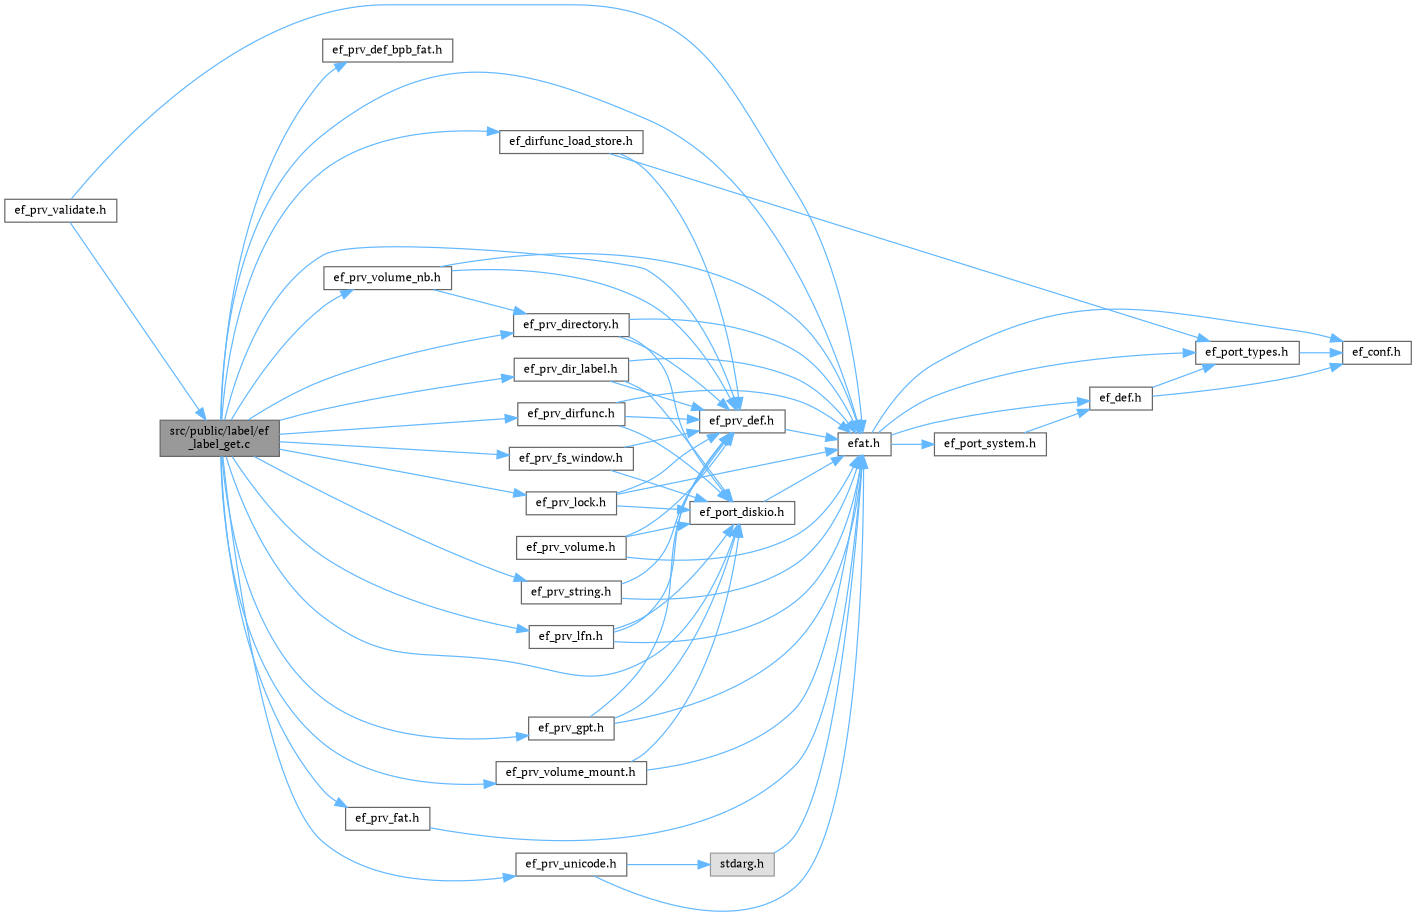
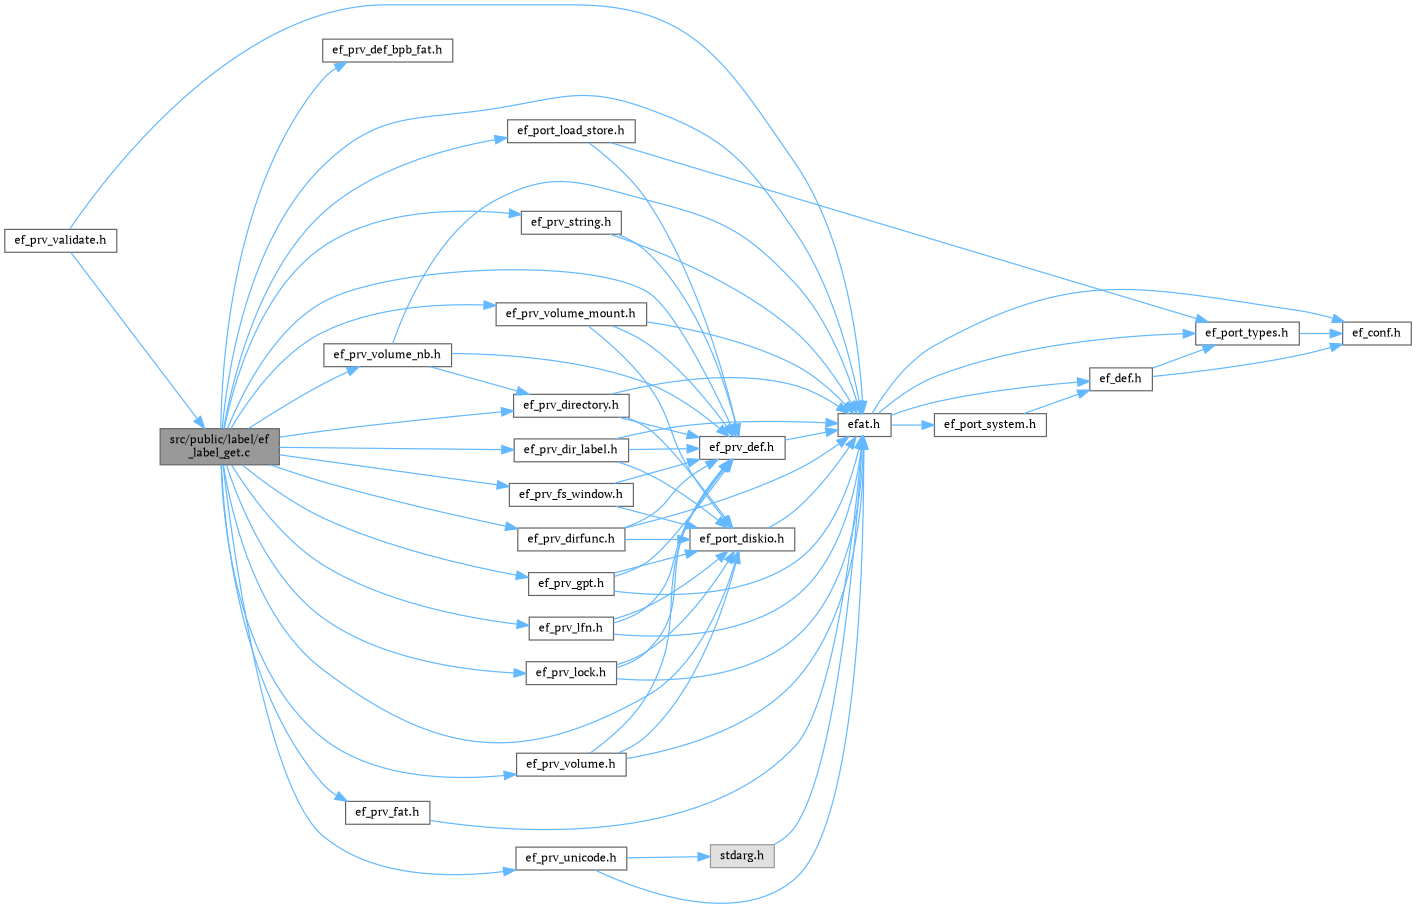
node "ef_dirfunc_load_store.h": label "ef_dirfunc_load_store.h" -> "ef_port_load_store.h"
edge "ef_prv_volume_mount.h" -> "ef_prv_def.h": added
edge "src/public/label/ef _label_get.c" -> "ef_prv_volume.h": added
